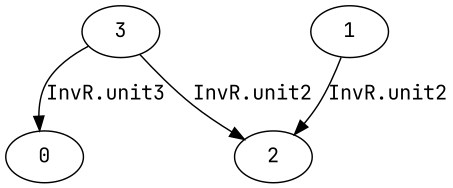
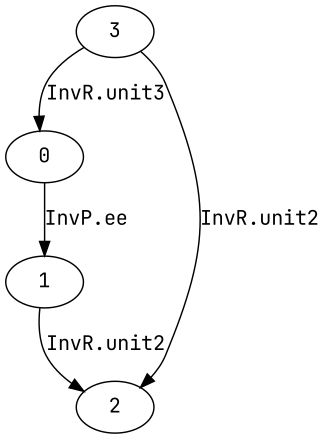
edge "0" -> "1": added, label "InvP.ee"
